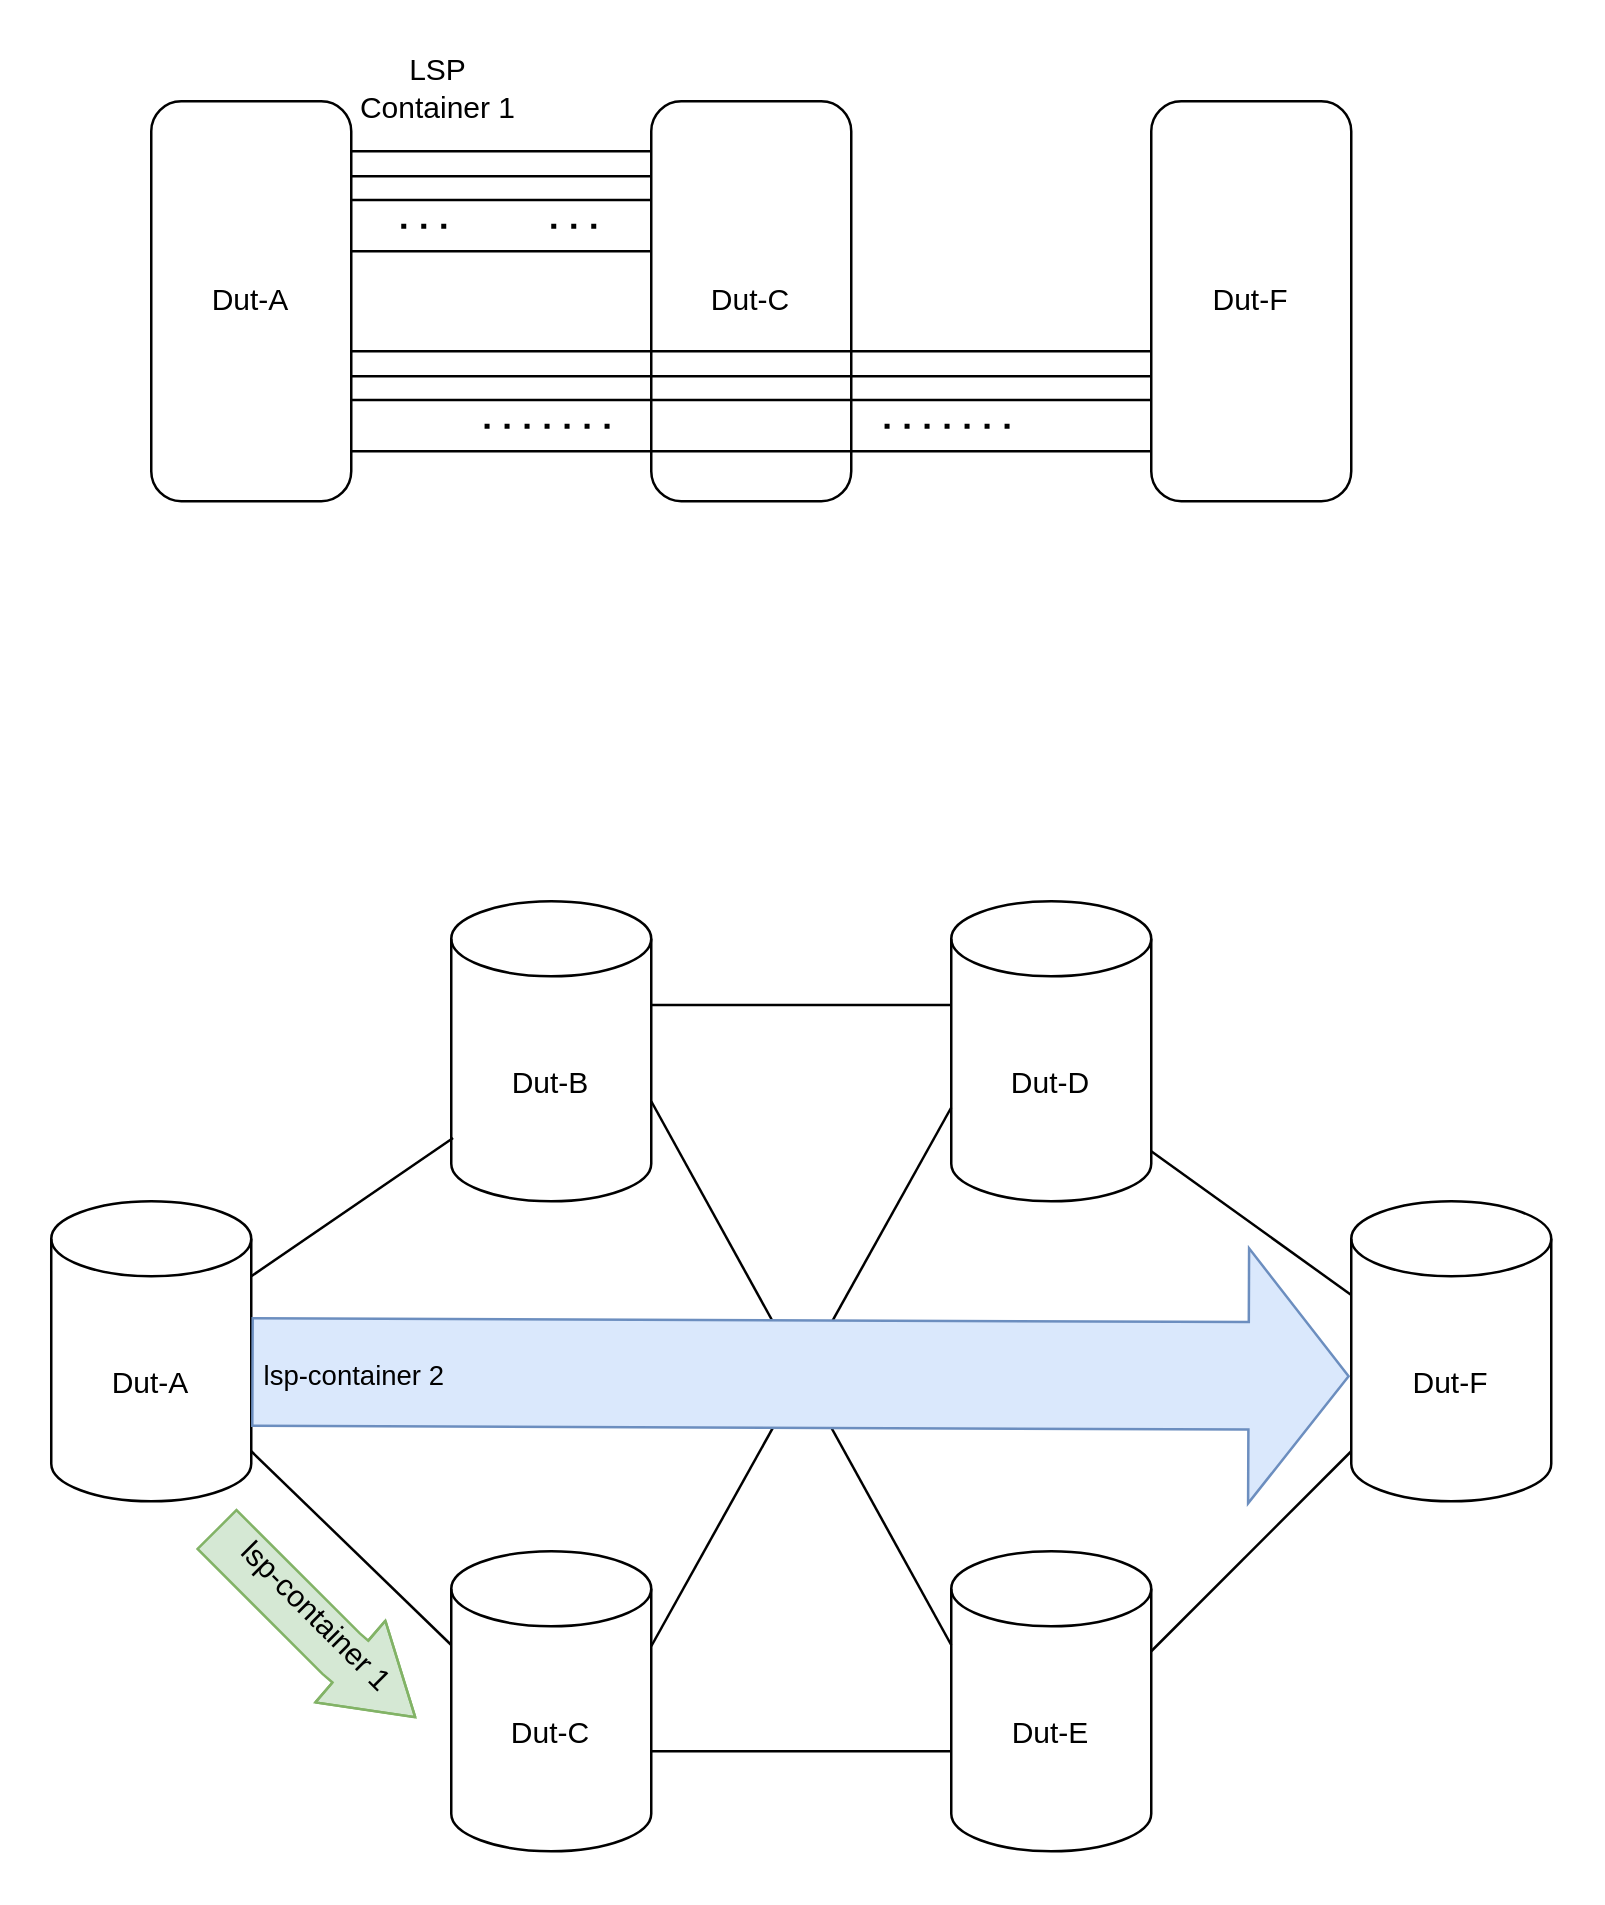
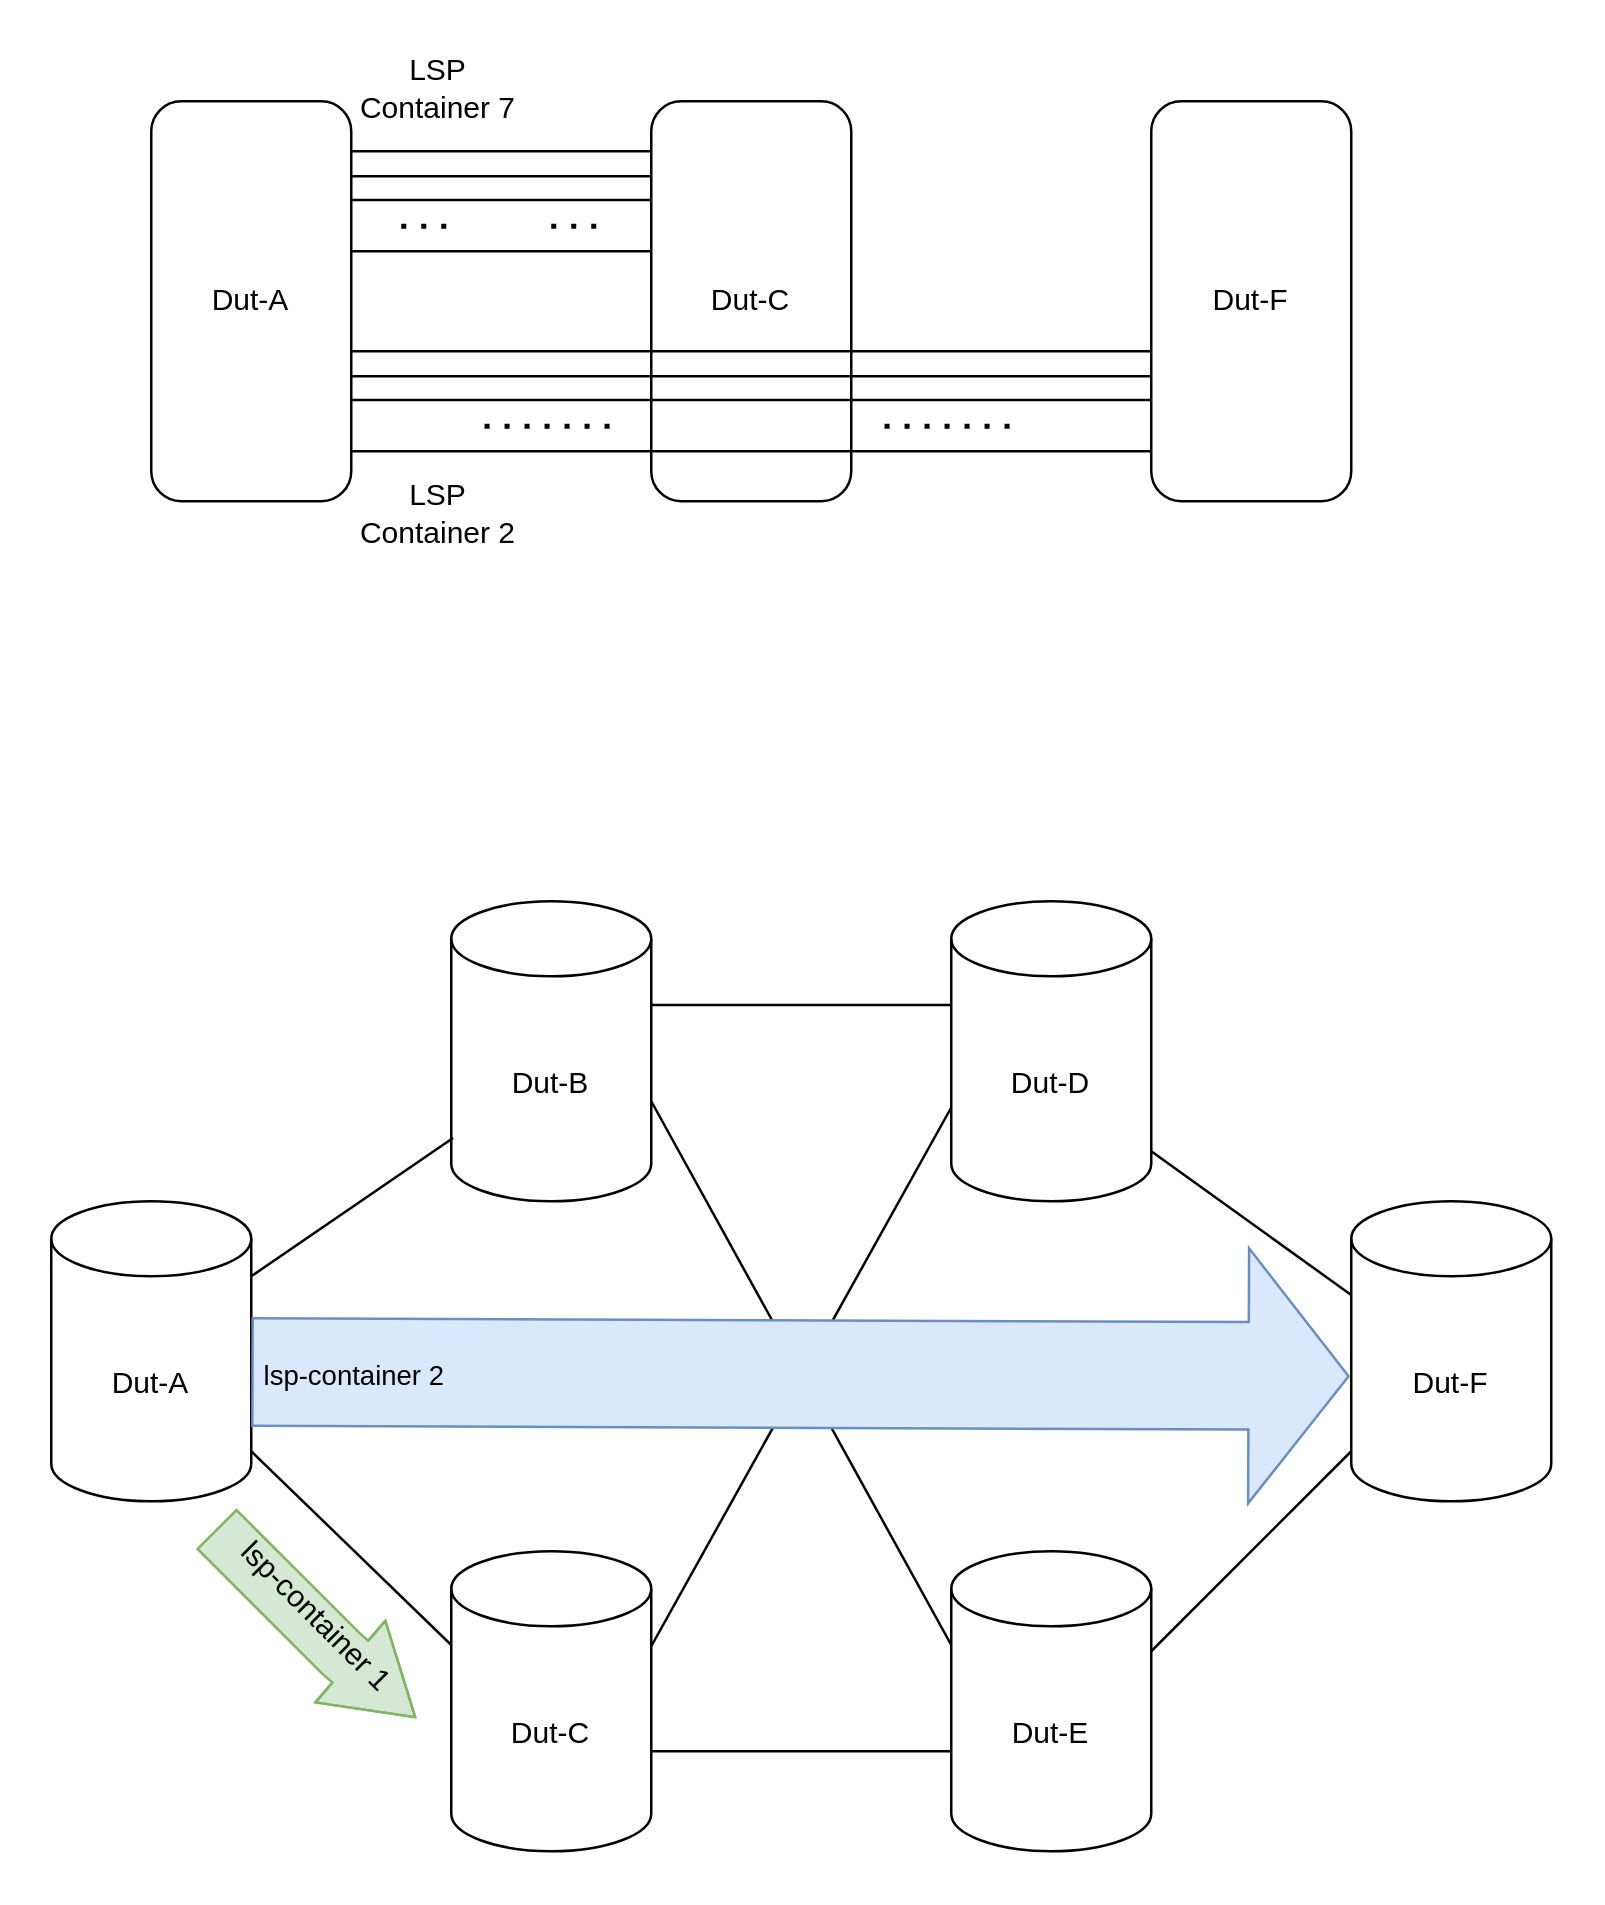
node "LSP Container 1": label "LSP Container 1" -> "LSP Container 7"
node "LSP Container 2": added
